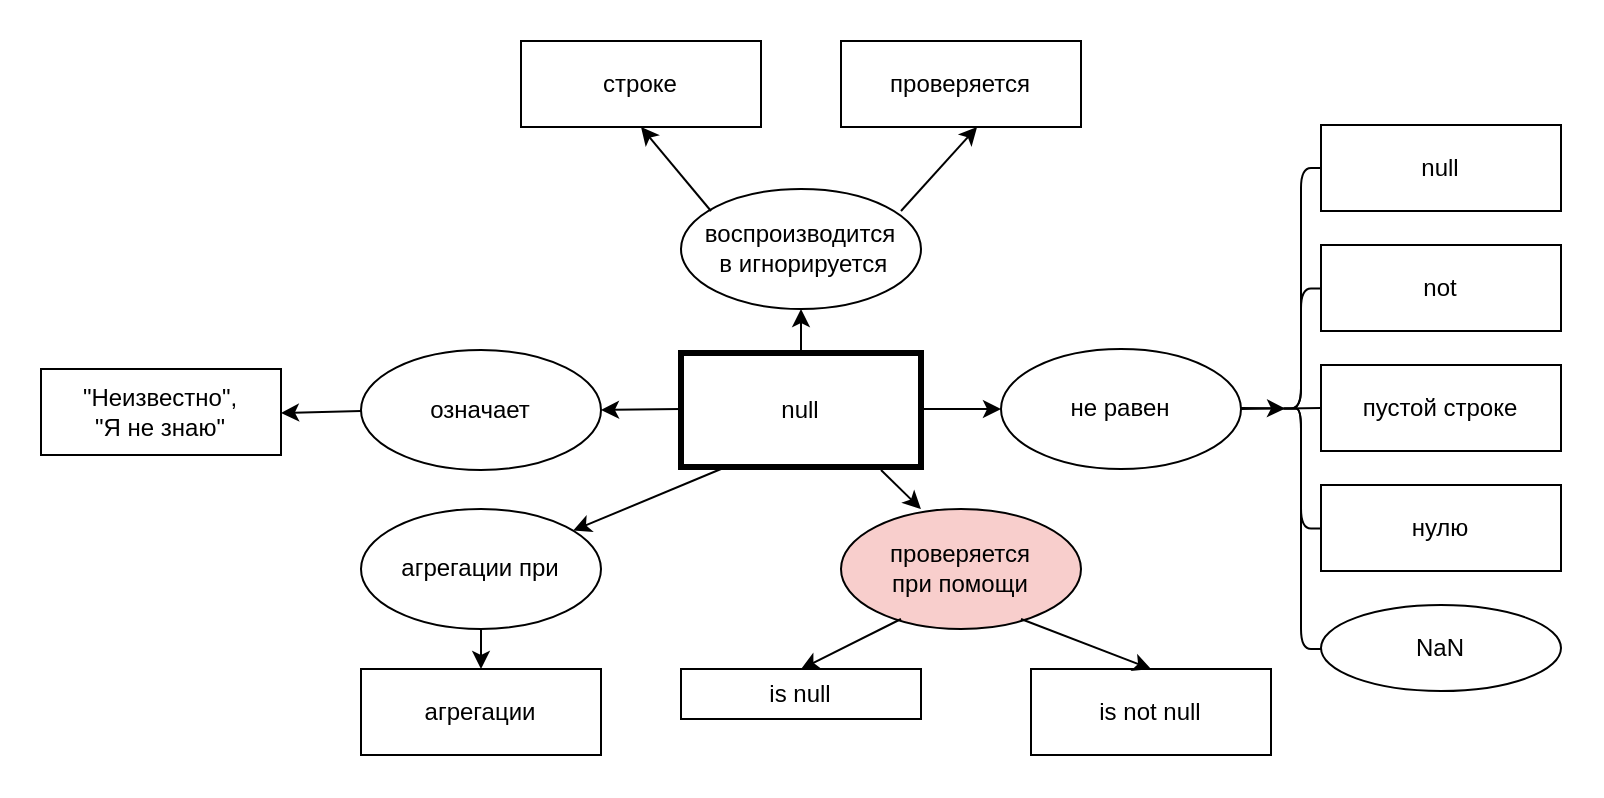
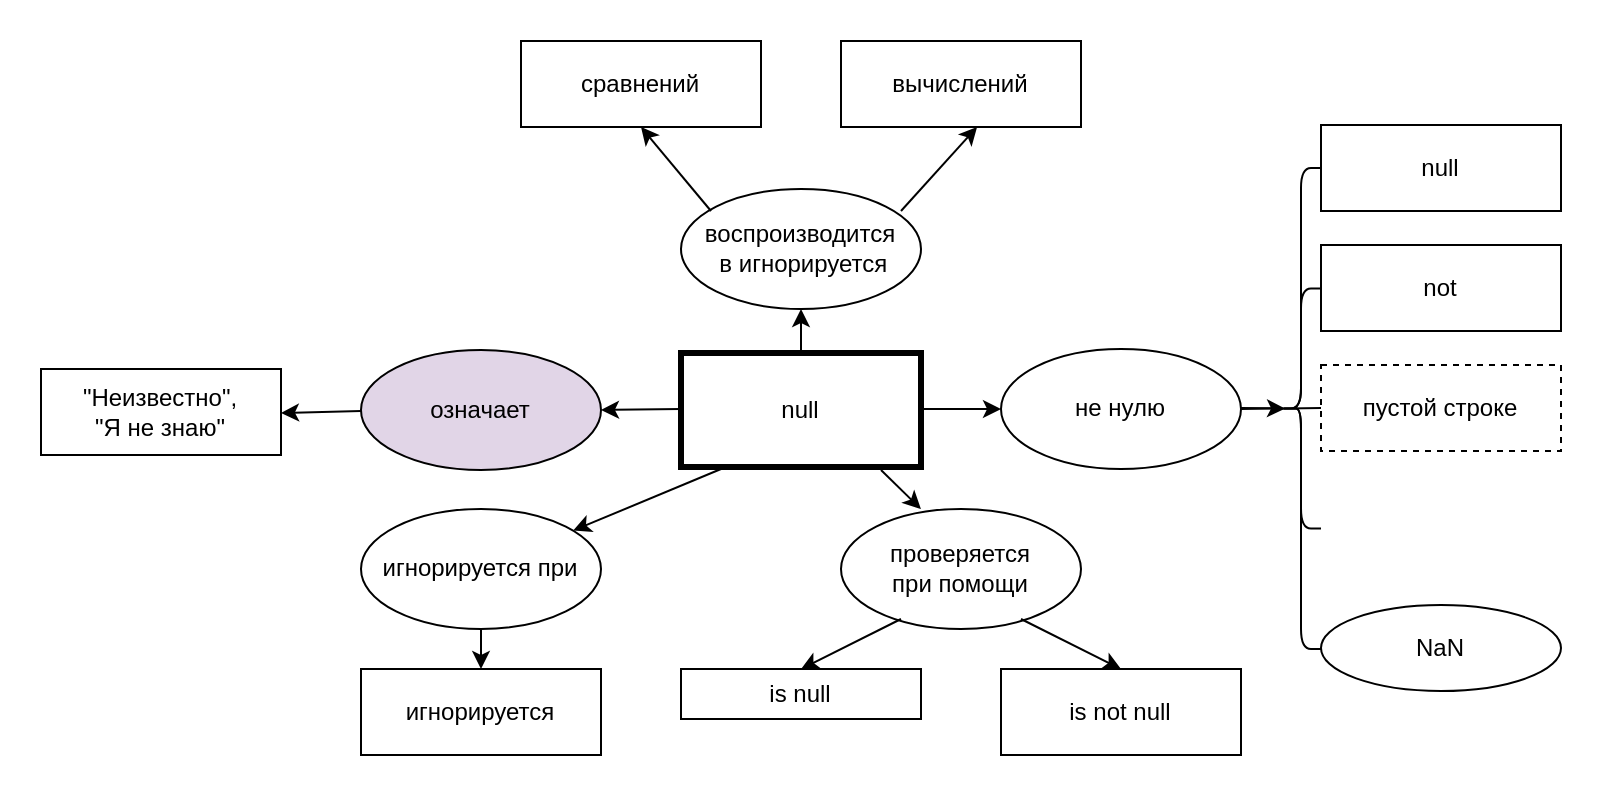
node "строке": label "строке" -> "сравнений"
node "проверяется": label "проверяется" -> "вычислений"
node "пустой строке": style solid -> dashed
node "не равен": label "не равен" -> "не нулю"
node "означает": fillcolor #ffffff -> #e1d5e7
node "нулю": removed
node "агрегации при": label "агрегации при" -> "игнорируется при"
node "проверяется при помощи": fillcolor #f8cecc -> #ffffff
node "is not null": moved (1151, 712) -> (1121, 712)
node "агрегации": label "агрегации" -> "игнорируется"
